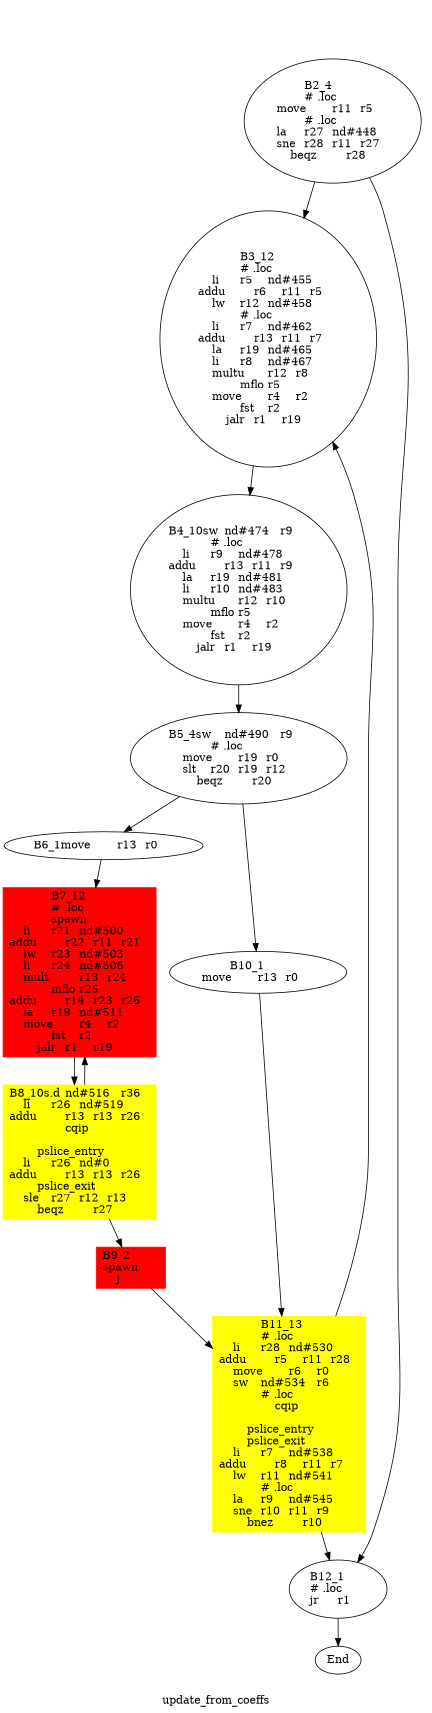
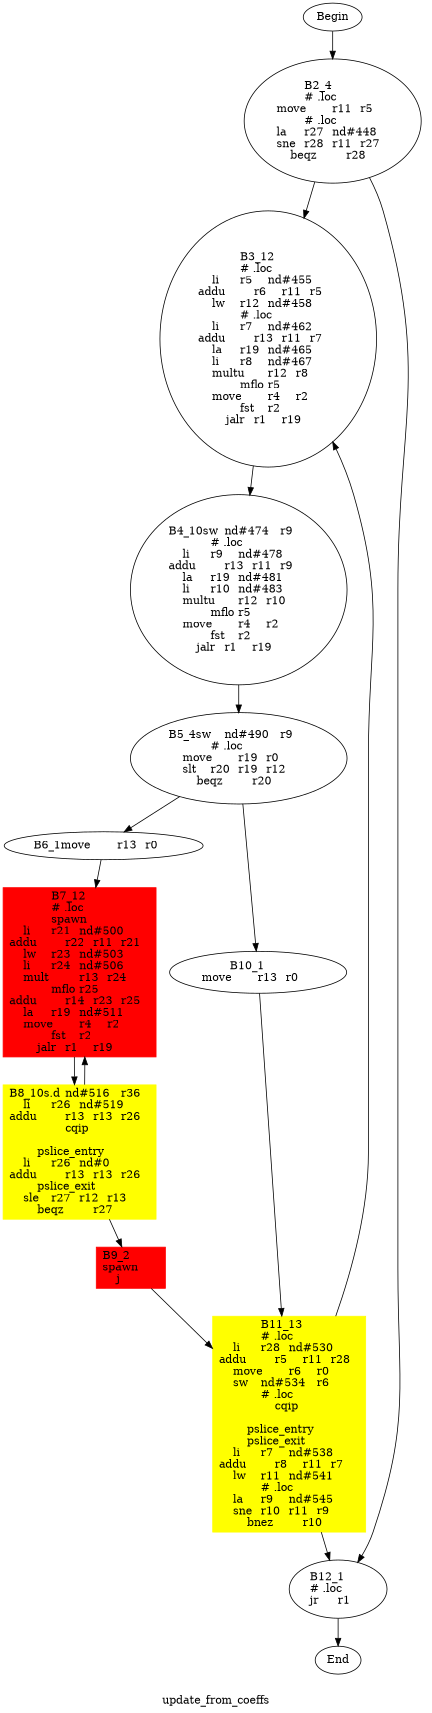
node "Begin": added
